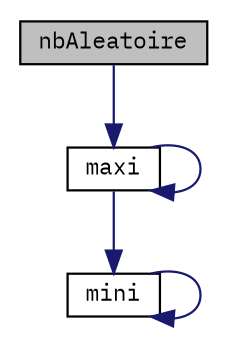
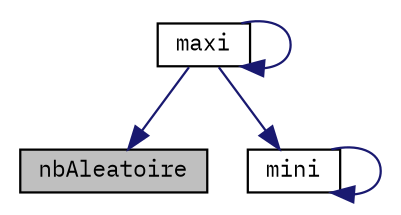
edge "nbAleatoire" -> "maxi": reversed
